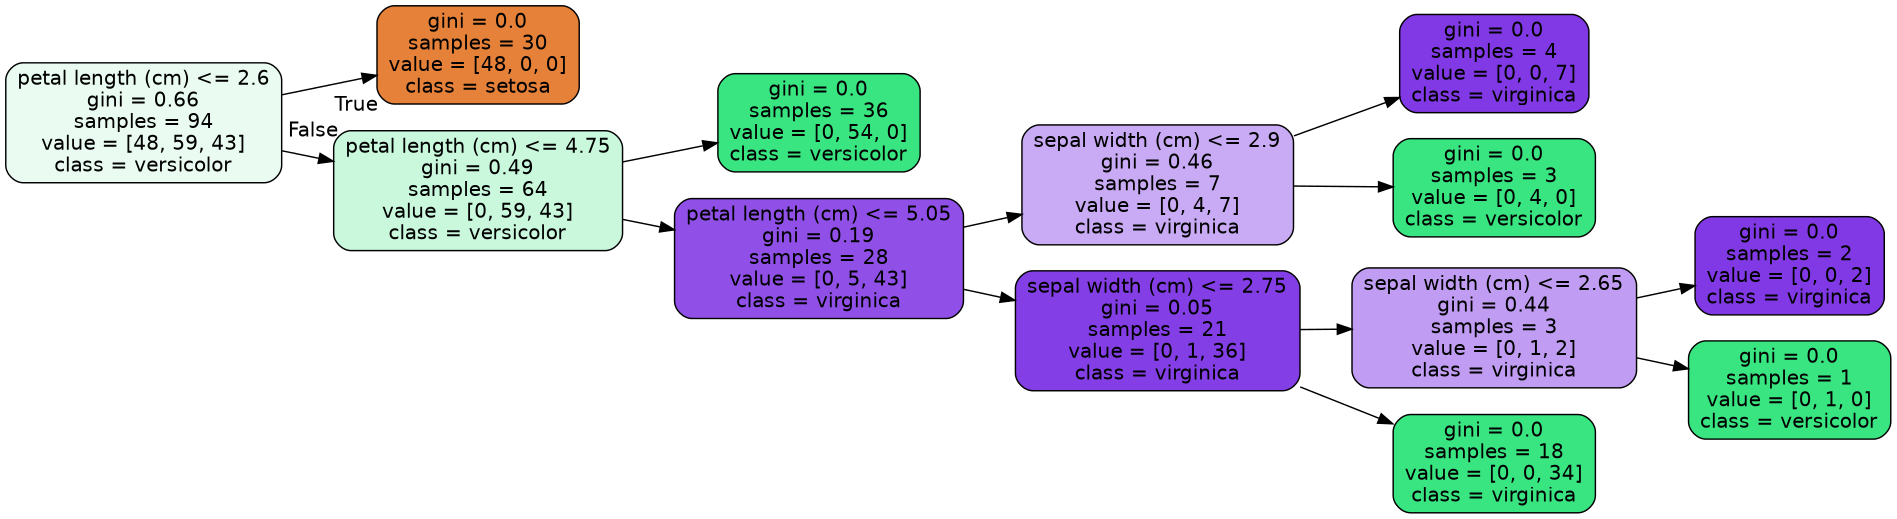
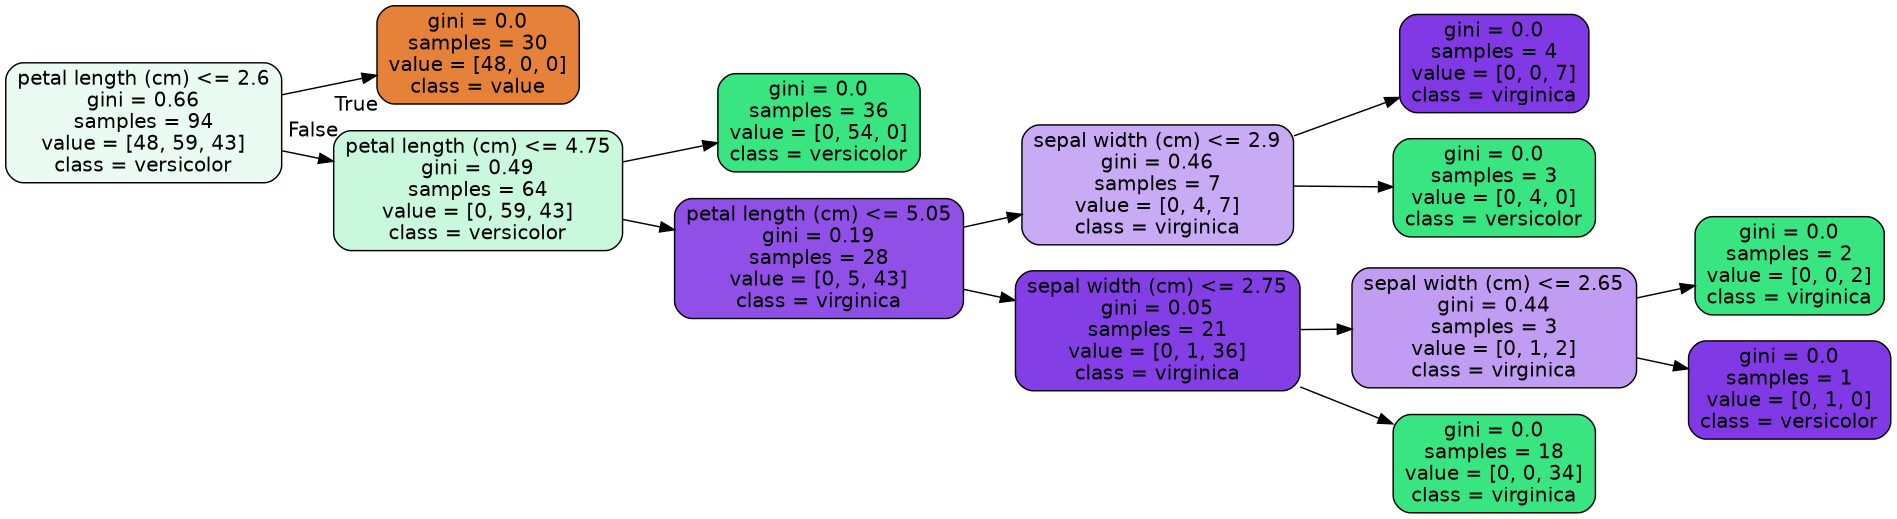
node "gini = 0.0 samples = 30 value = [48, 0, 0] class = setosa": label "gini = 0.0 samples = 30 value = [48, 0, 0] class = setosa" -> "gini = 0.0 samples = 30 value = [48, 0, 0] class = value"
node "gini = 0.0 samples = 2 value = [0, 0, 2] class = virginica": fillcolor #8139e5 -> #39e581
node "gini = 0.0 samples = 1 value = [0, 1, 0] class = versicolor": fillcolor #39e581 -> #8139e5
